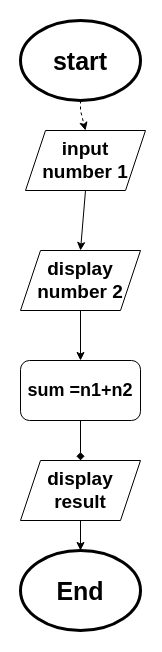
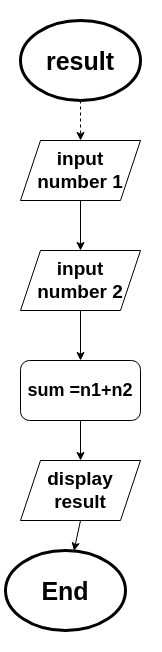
node "start": label "start" -> "result"
node "input number 1": moved (86, 161) -> (81, 171)
node "display number 2": label "display number 2" -> "input number 2"
edge "sum =n1+n2" -> "display result": arrowhead diamond -> classic
node "End": moved (81, 591) -> (66, 591)
